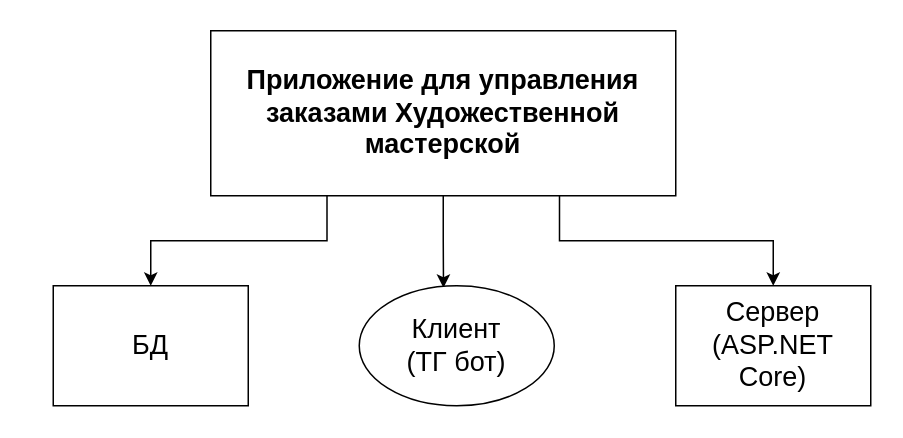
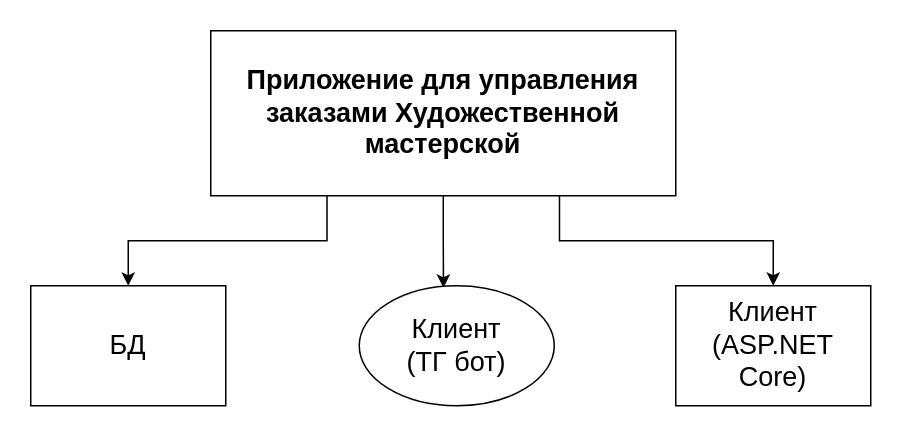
node "БД": moved (151, 346) -> (128, 346)
node "Сервер (ASP.NET Core)": label "Сервер (ASP.NET Core)" -> "Клиент (ASP.NET Core)"
